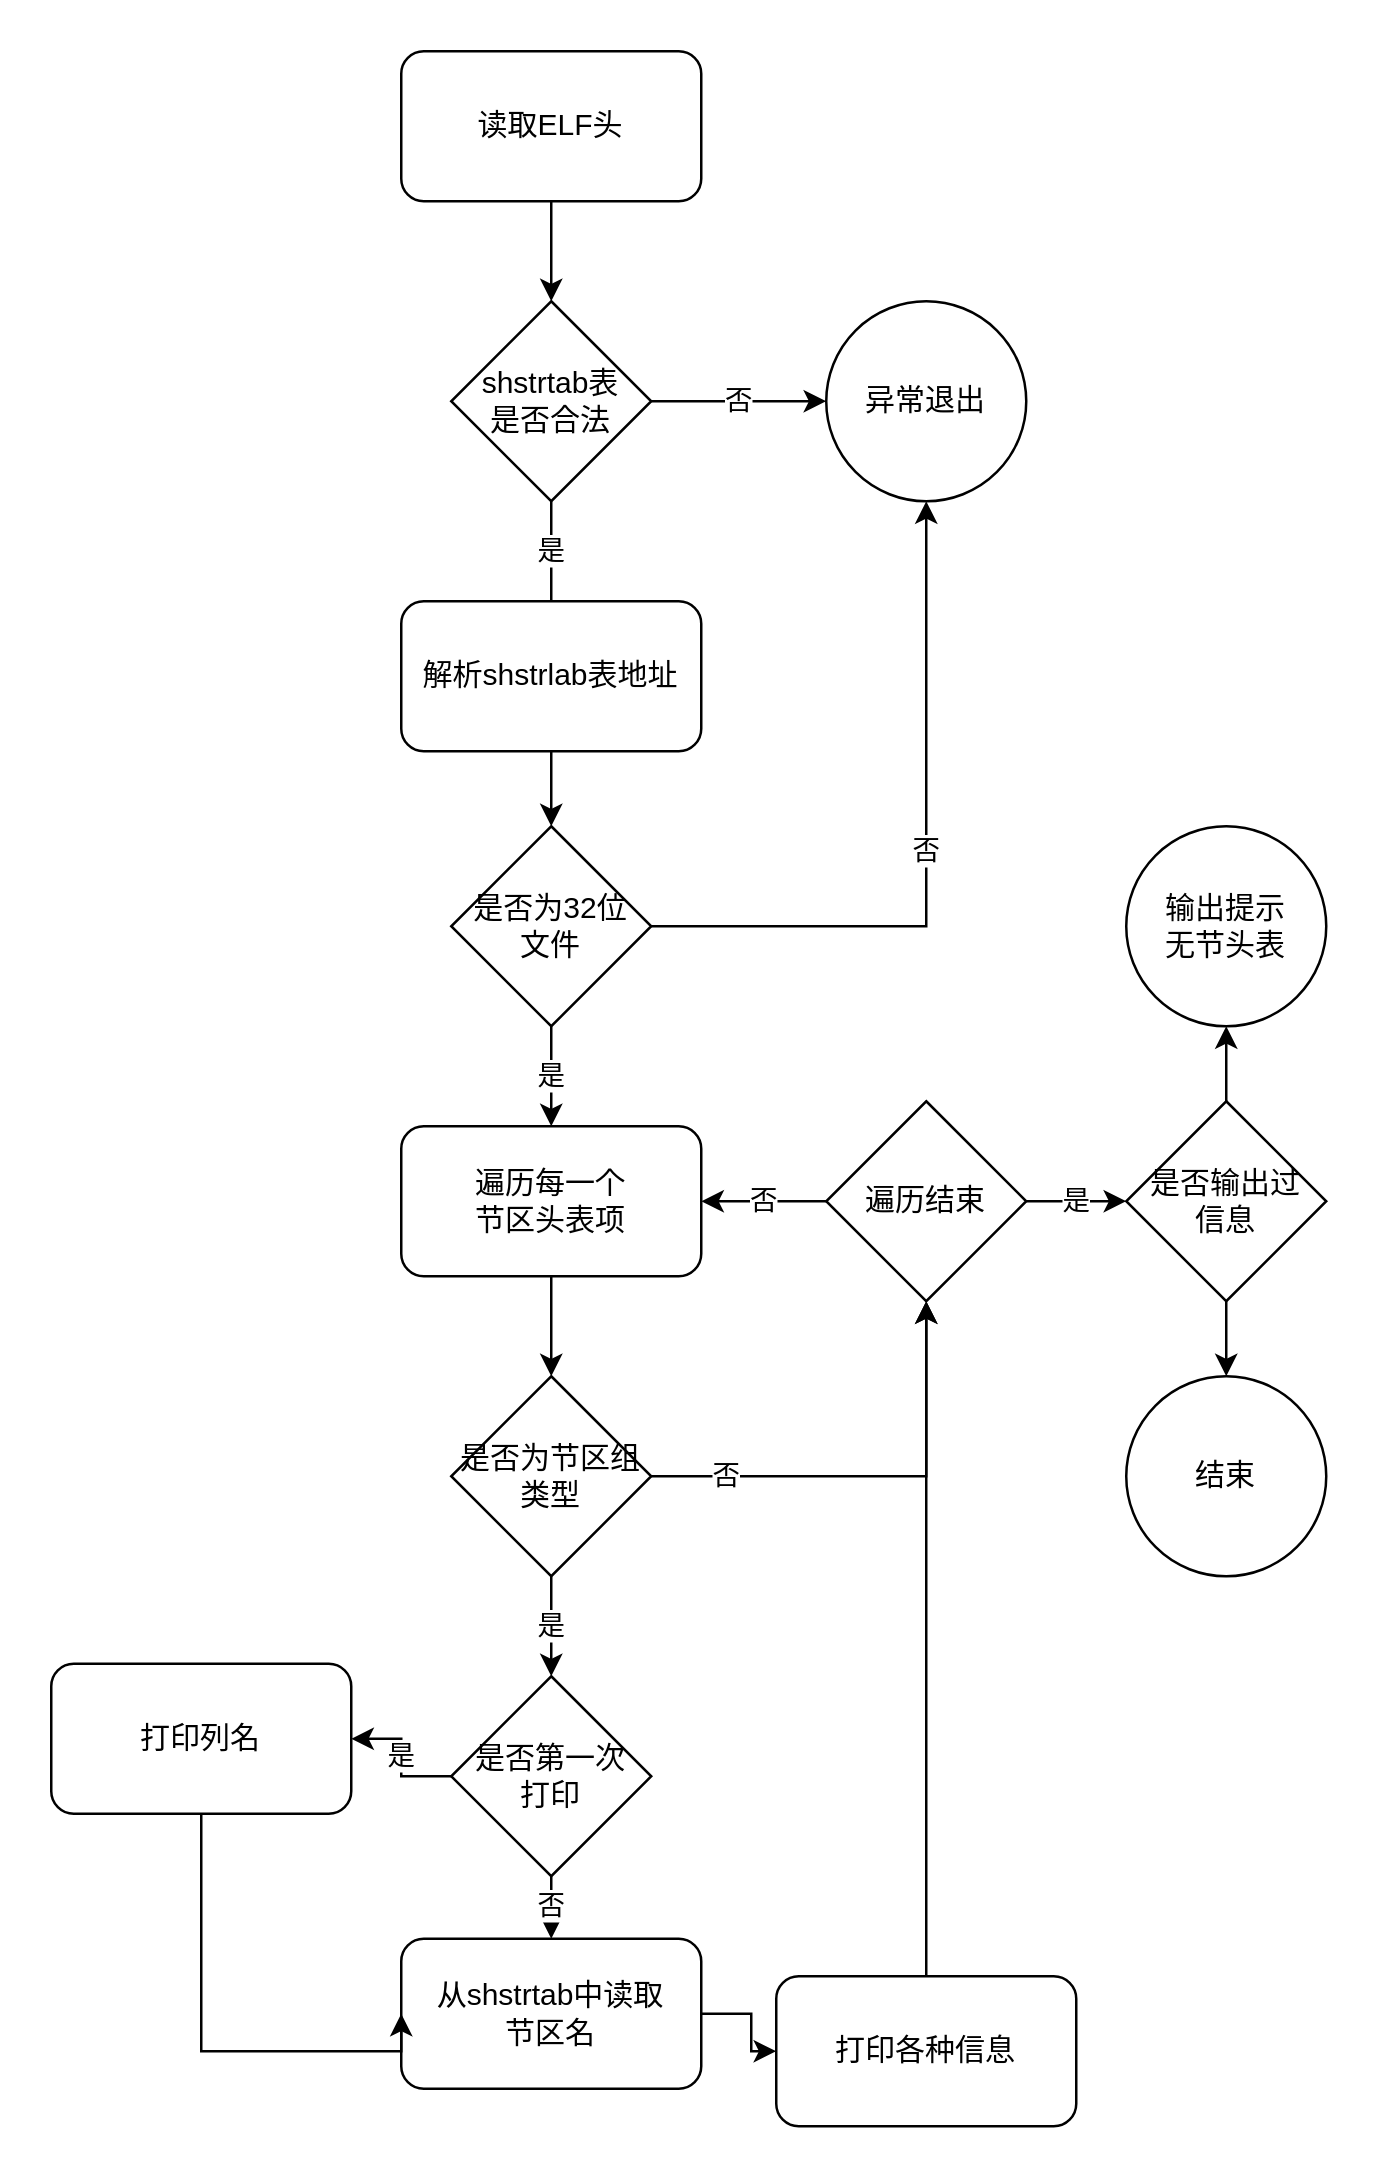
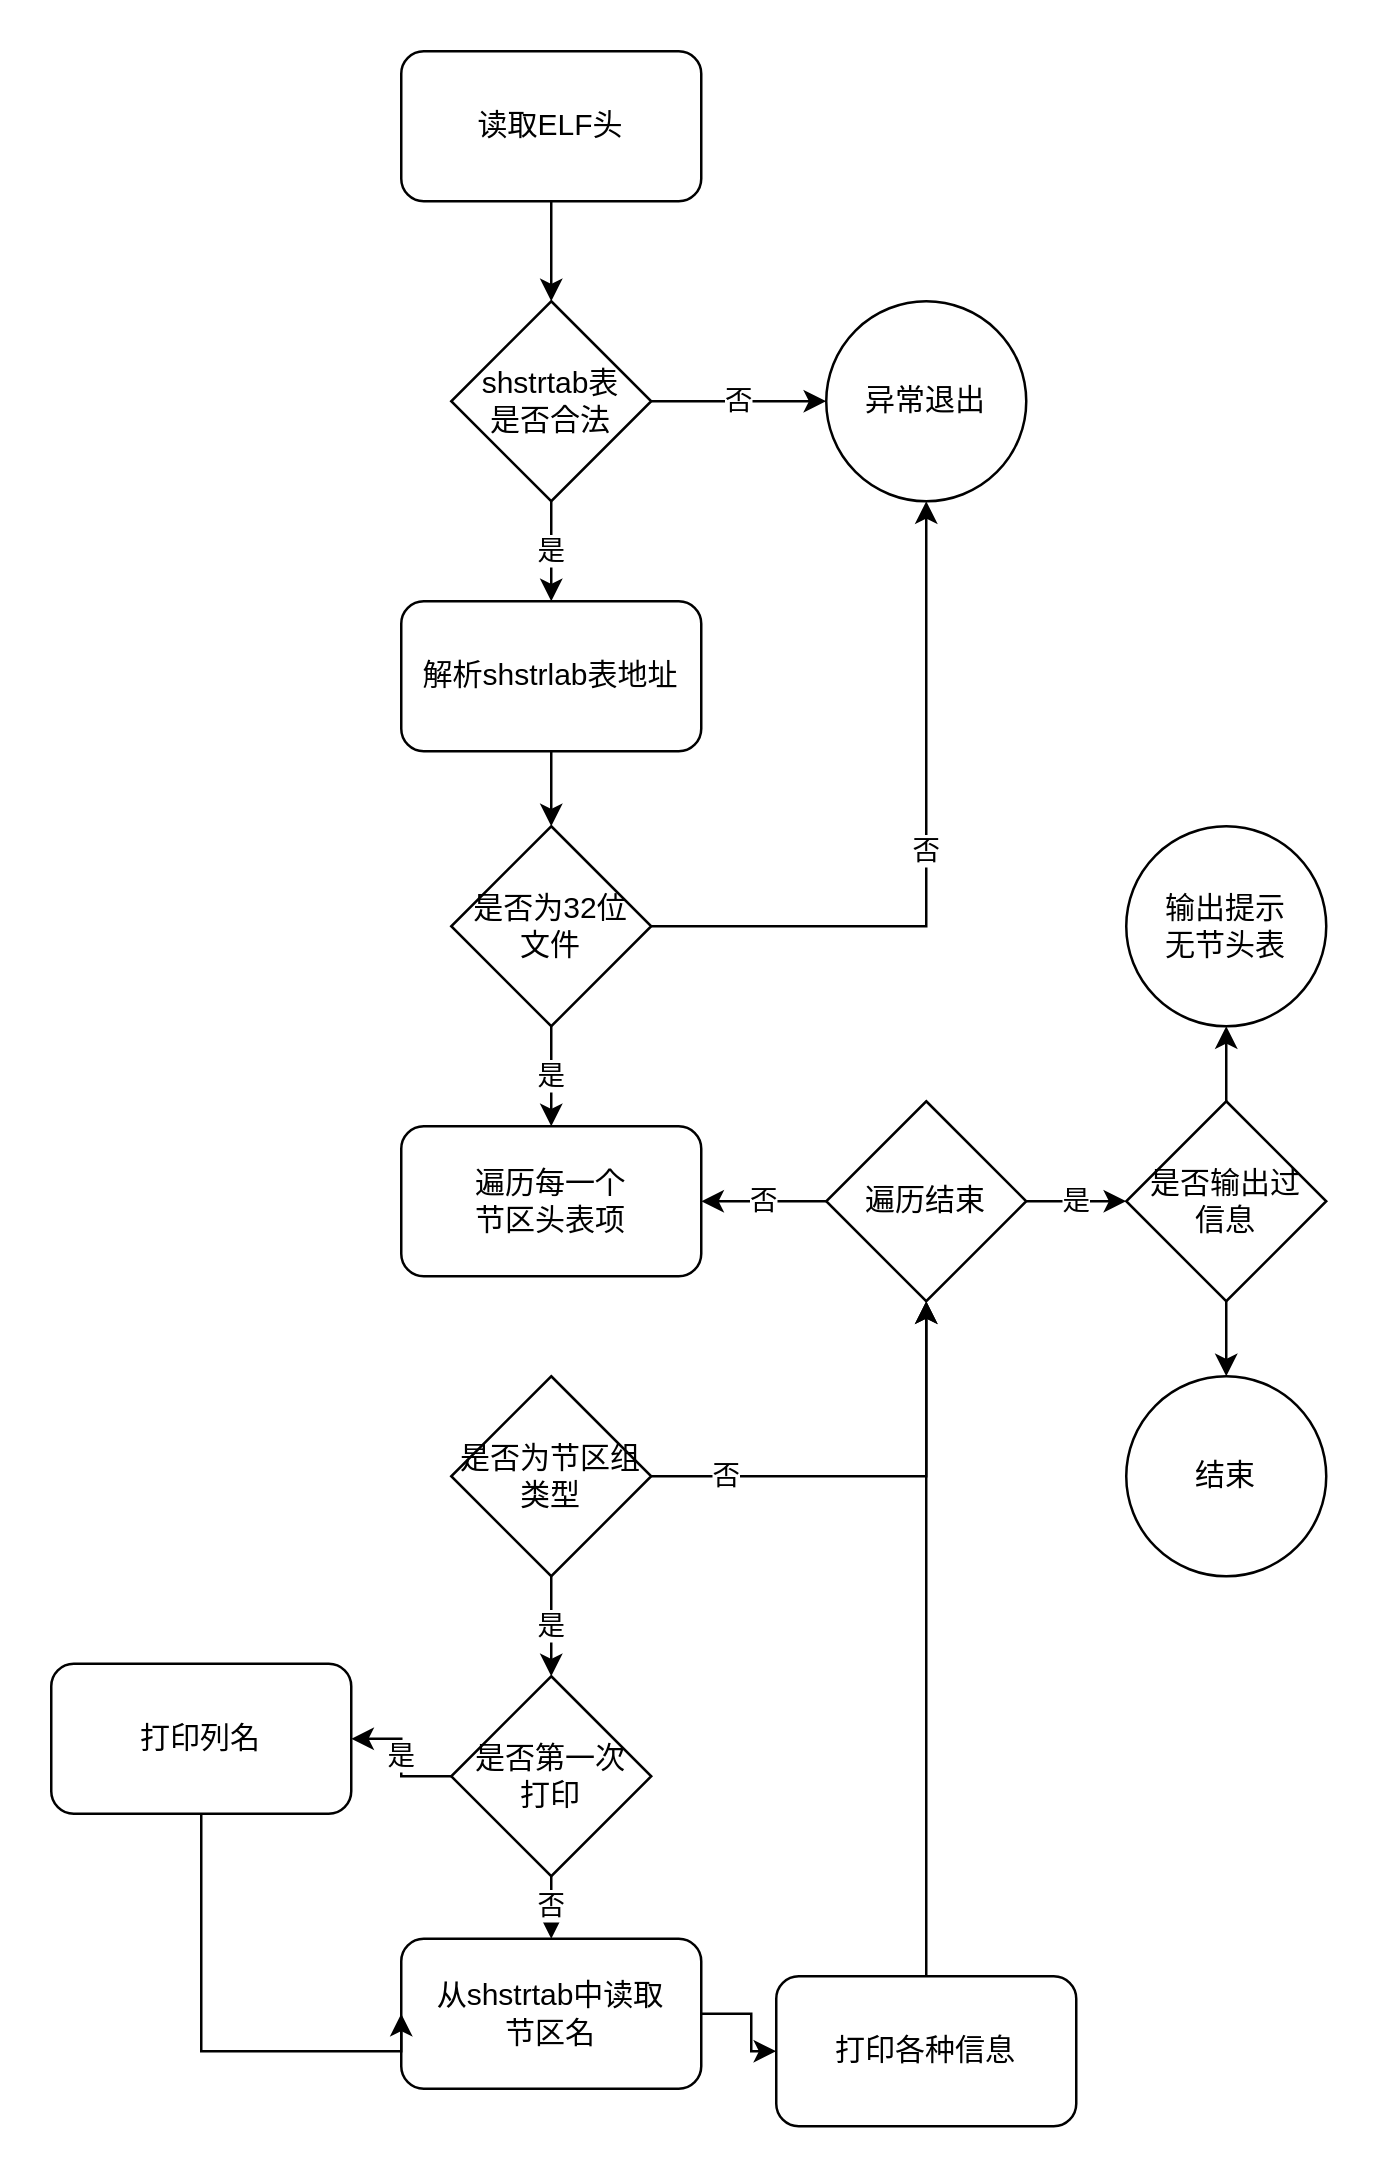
edge "shstrtab表 是否合法" -- "解析shstrlab表地址": arrowhead none -> classic
edge "遍历每一个 节区头表项" -> "是否为节区组 类型": removed
